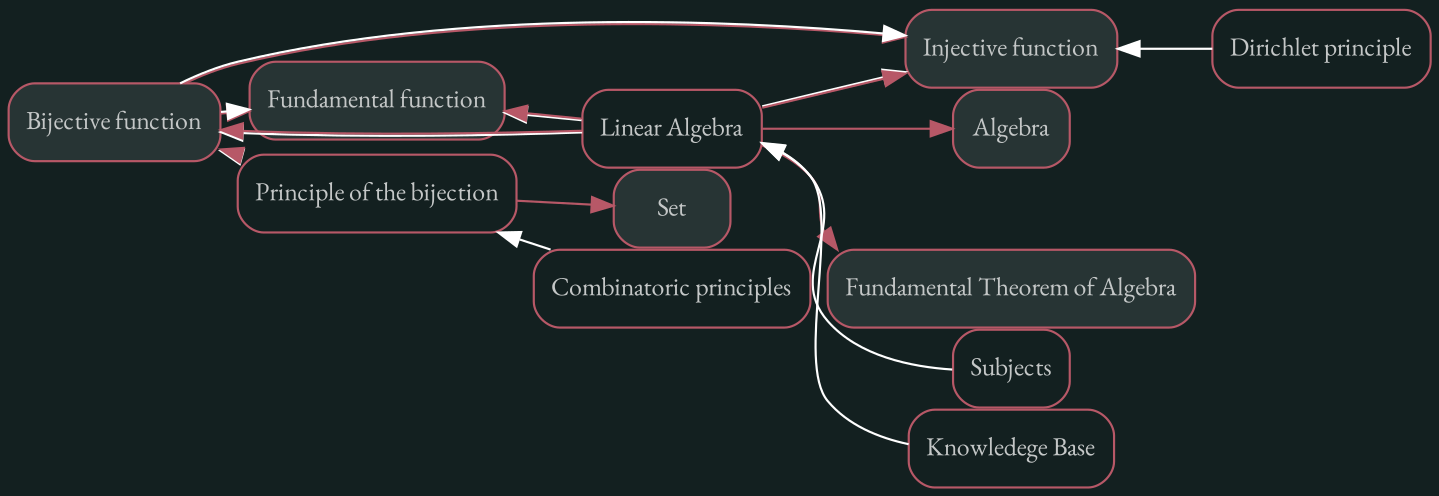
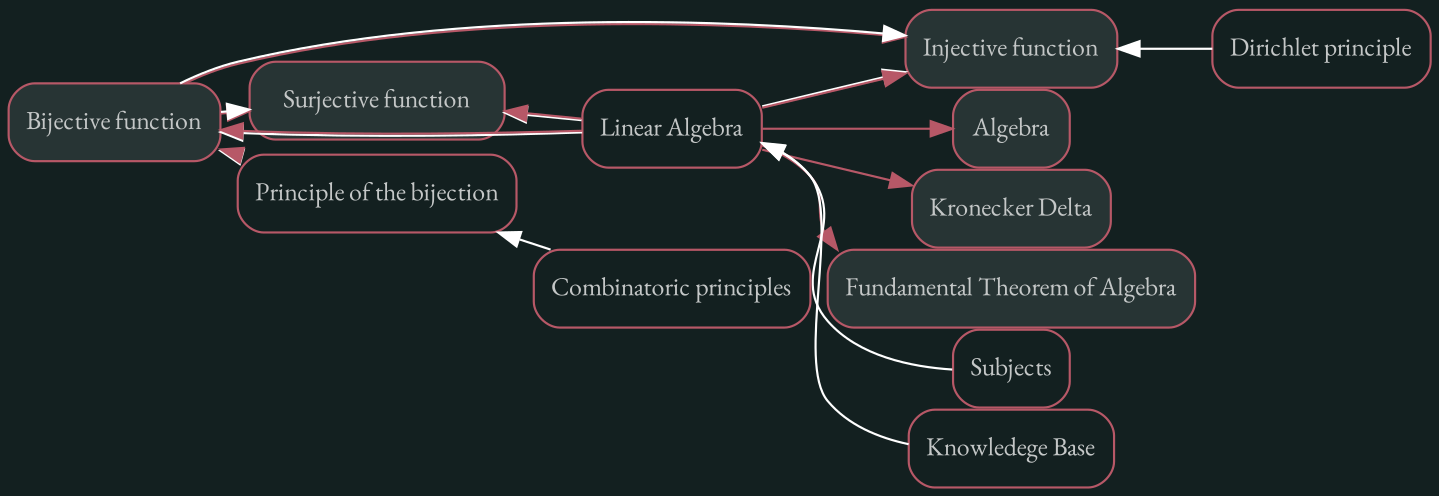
node "Fundamental function": label "Fundamental function" -> "Surjective function"
node "Set": removed
node "Kronecker Delta": added
